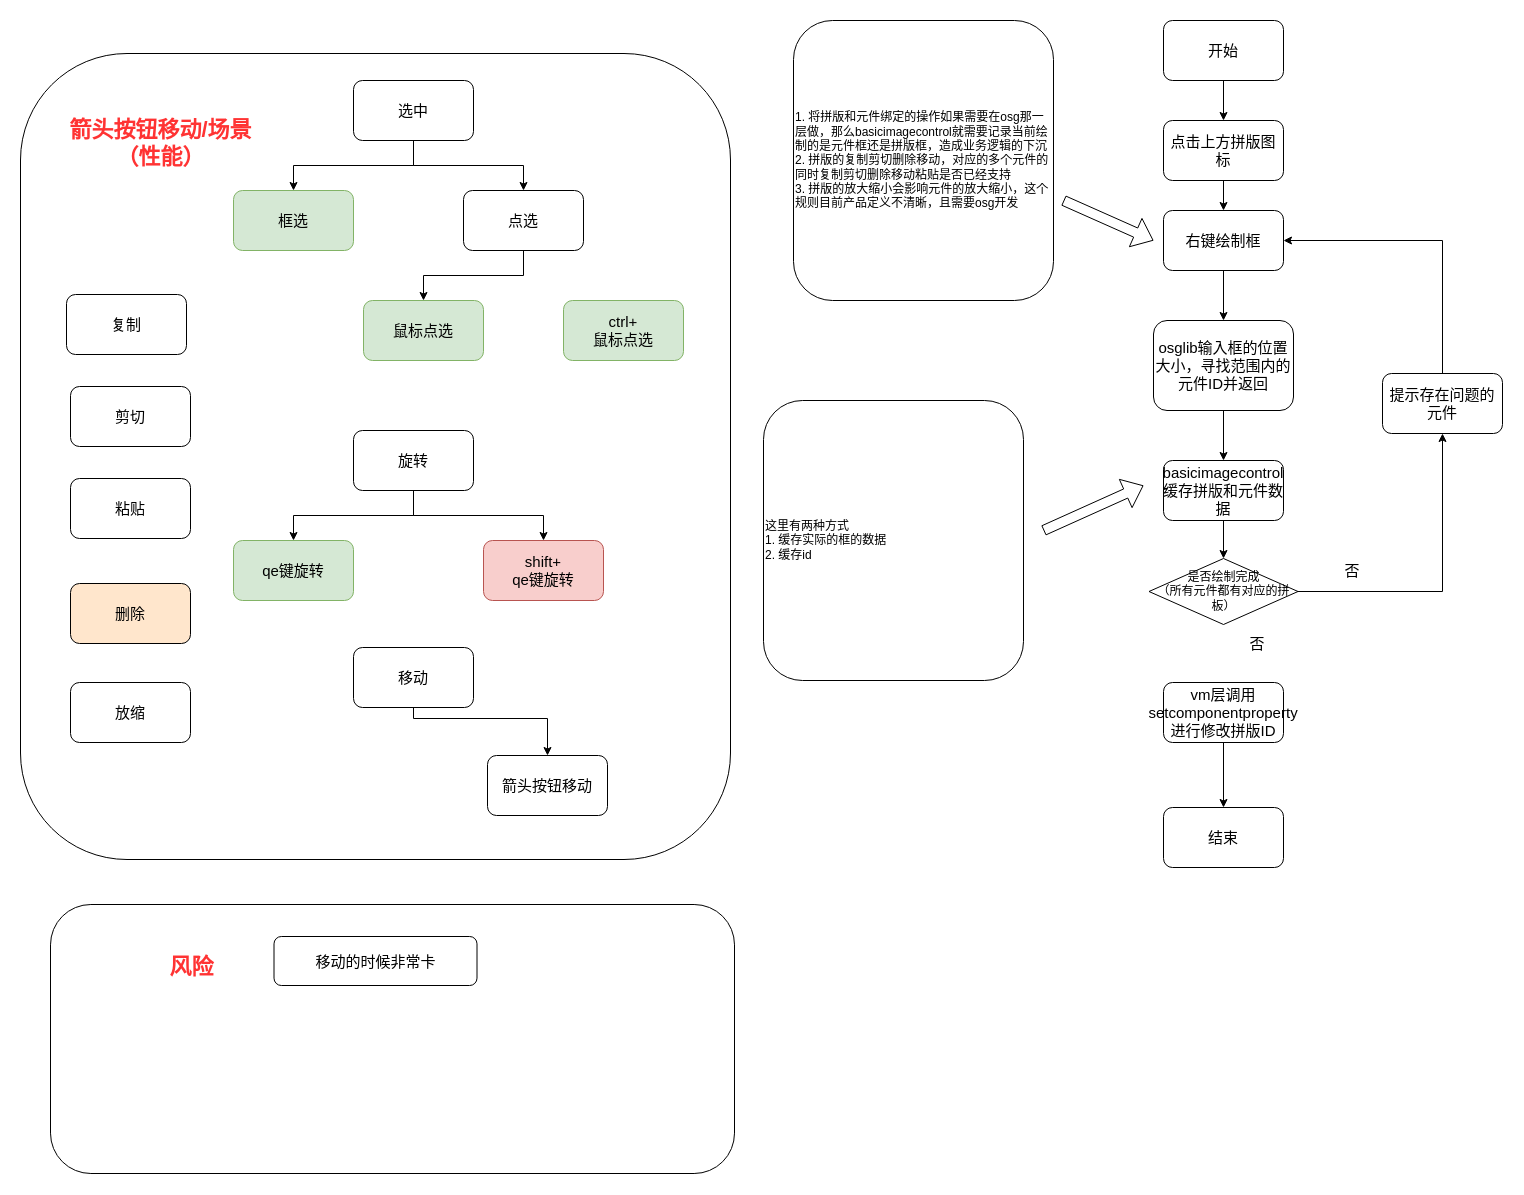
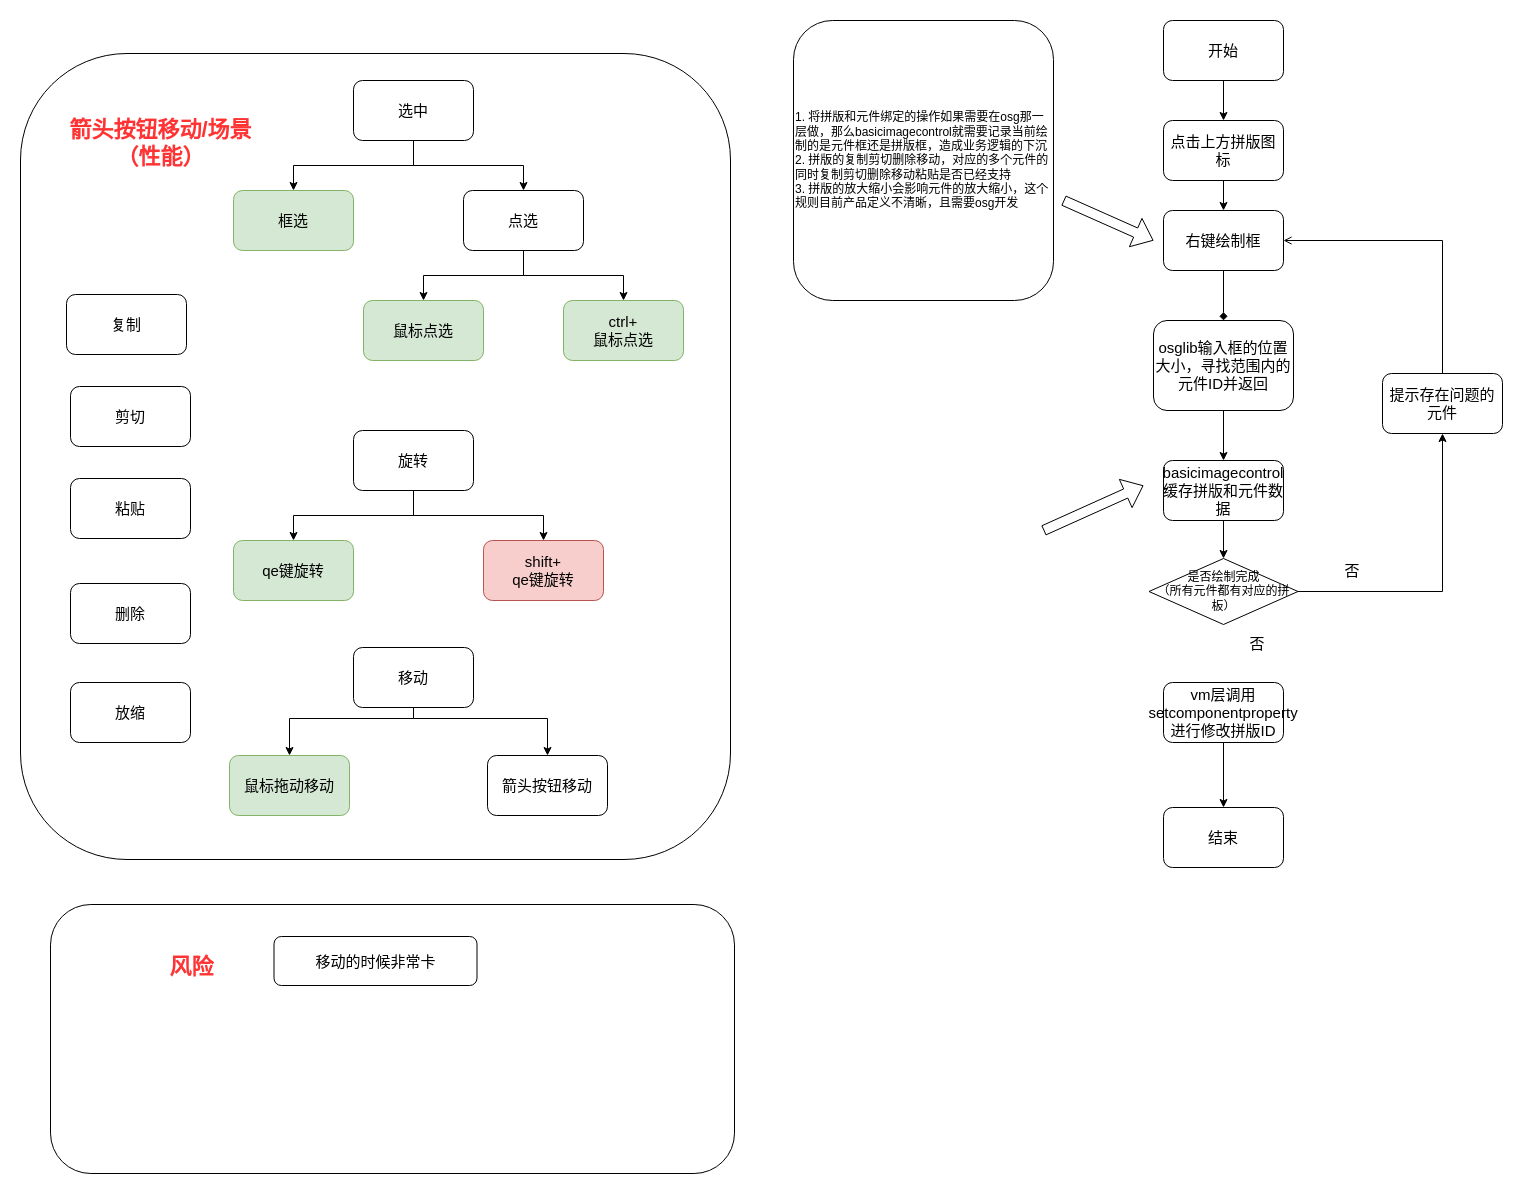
edge "提示存在问题的 元件" -> "右键绘制框": arrowhead classic -> open
edge "点选" -> "ctrl+ 鼠标点选": added
edge "右键绘制框" -> "osglib输入框的位置大小，寻找范围内的元件ID并返回": arrowhead classic -> diamond
node "这里有两种方式 1. 缓存实际的框的数据 2. 缓存id": removed
node "删除": fillcolor #ffe6cc -> #ffffff
edge "移动" -> "鼠标拖动移动": added
node "鼠标拖动移动": added
